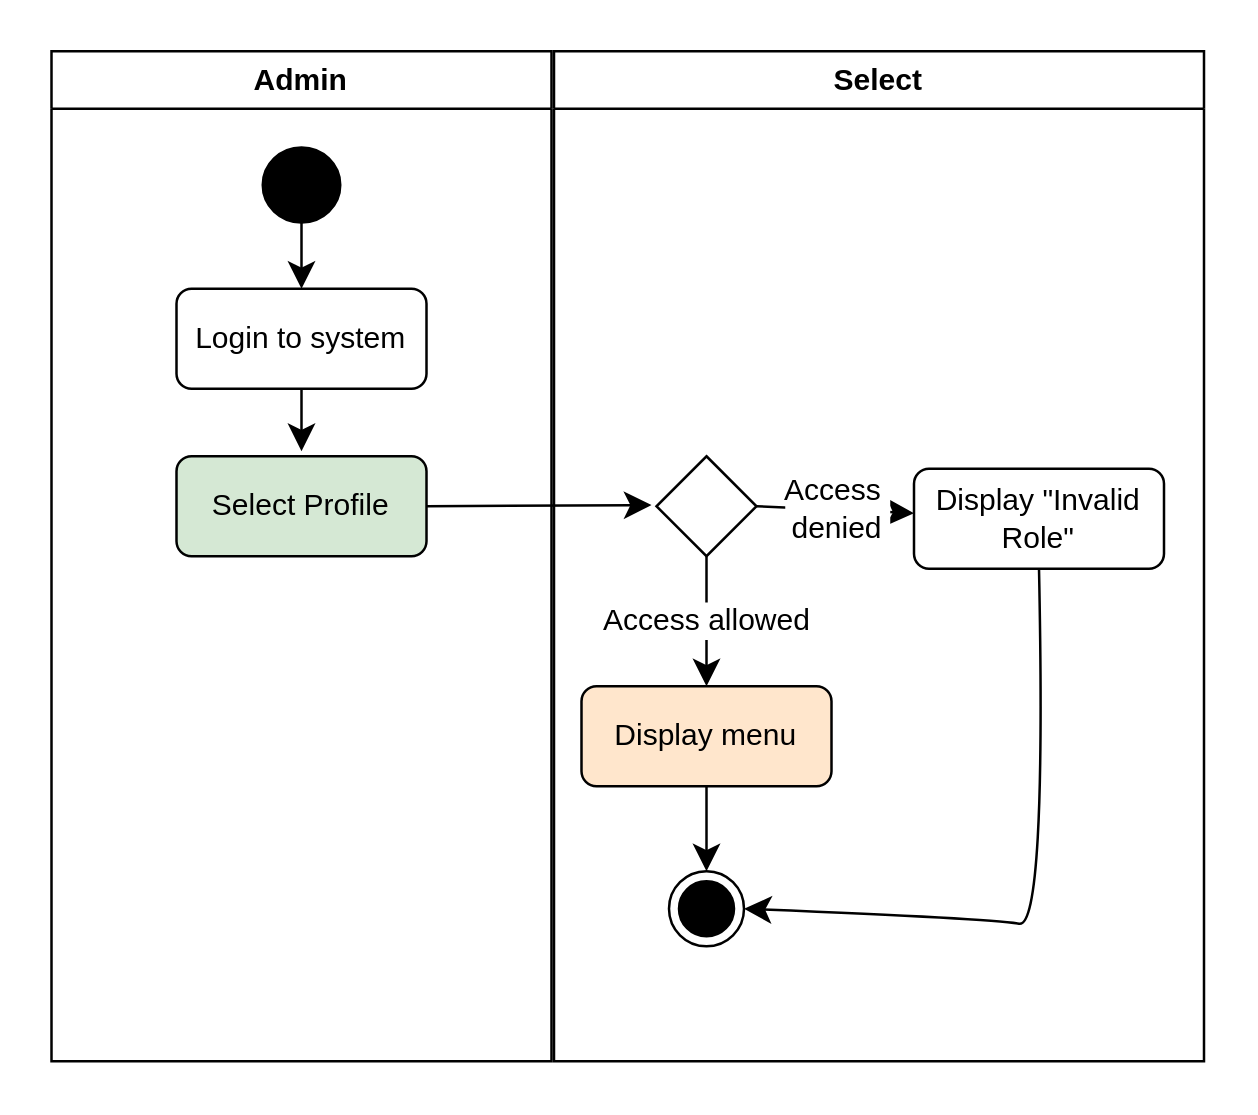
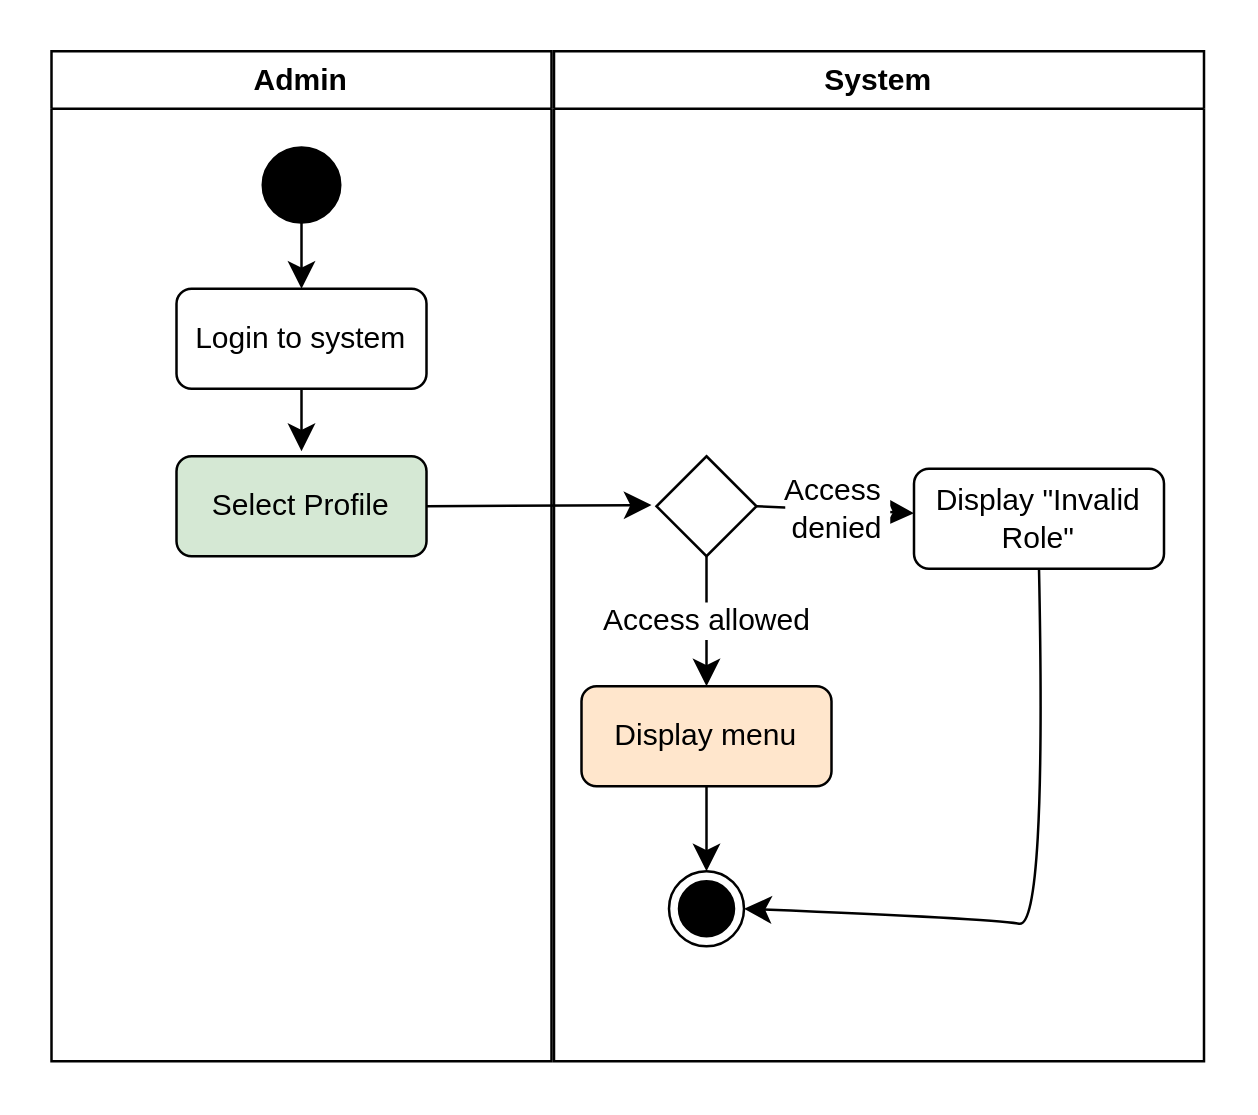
node "Select": label "Select" -> "System"
